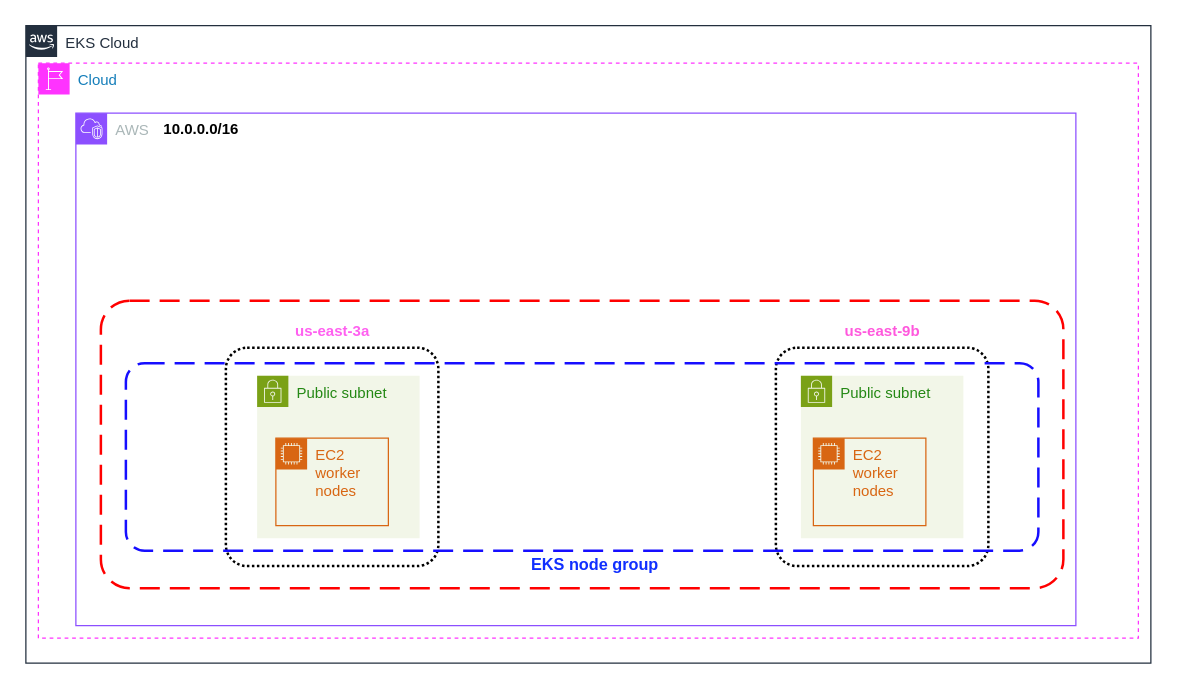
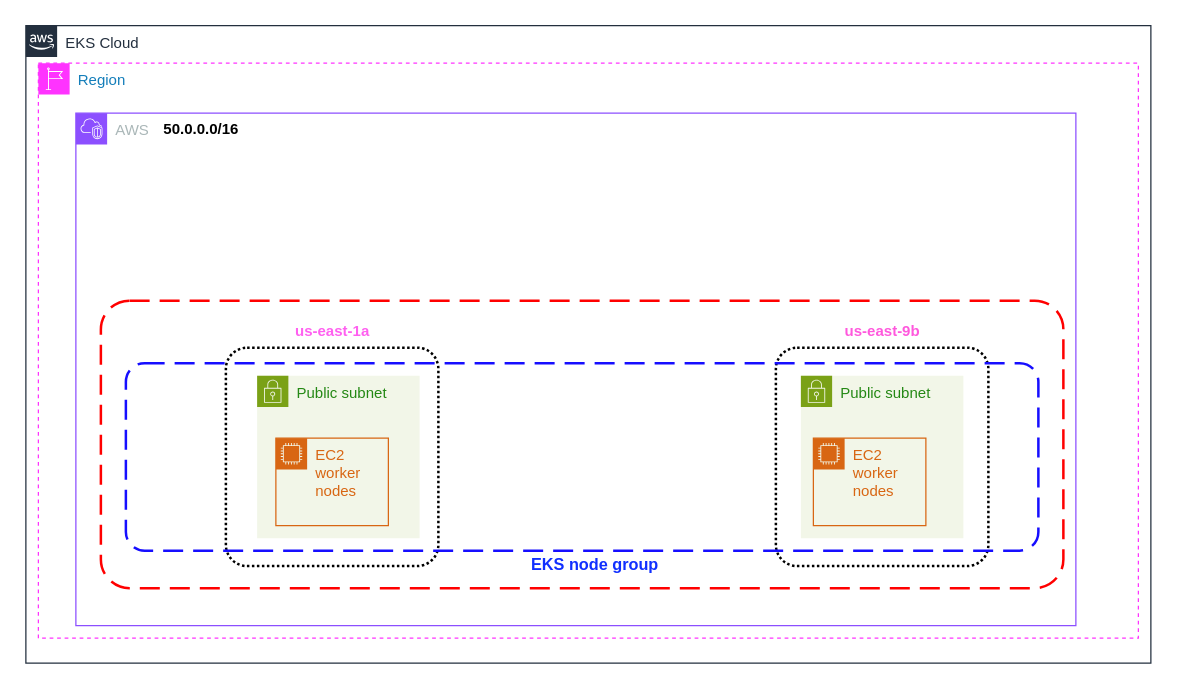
node "Cloud": label "Cloud" -> "Region"
node "10.0.0.0/16": label "10.0.0.0/16" -> "50.0.0.0/16"
node "us-east-3a": label "us-east-3a" -> "us-east-1a"
